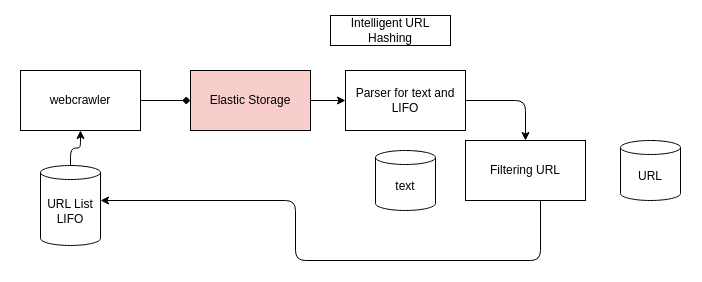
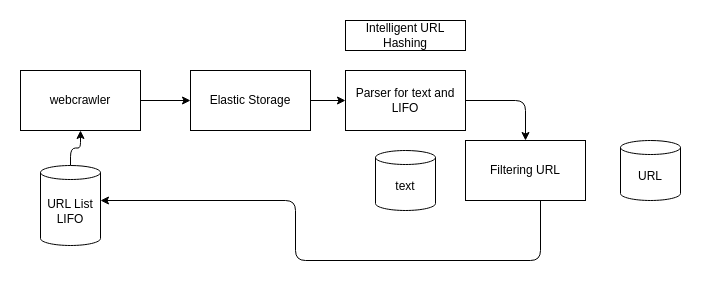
node "Intelligent URL Hashing": moved (391, 31) -> (406, 36)
edge "webcrawler" -> "Elastic Storage": arrowhead diamond -> classic
node "Elastic Storage": fillcolor #f8cecc -> #ffffff
